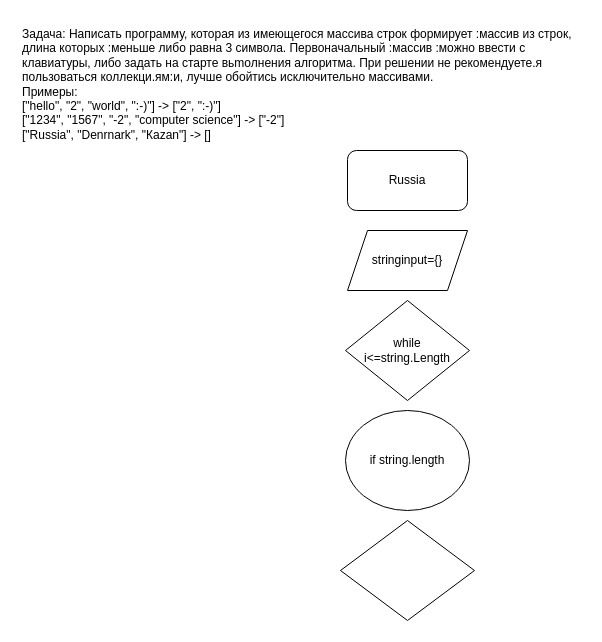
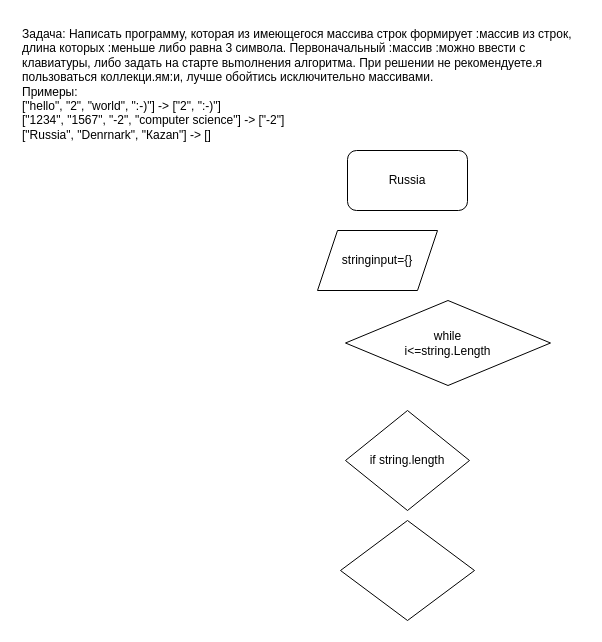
node "stringinput={}": moved (408, 261) -> (378, 261)
node "while i<=string.Length": size 124x100 -> 205x85
node "if string.length": shape ellipse -> diamond
